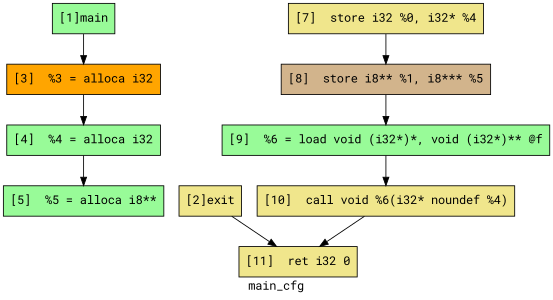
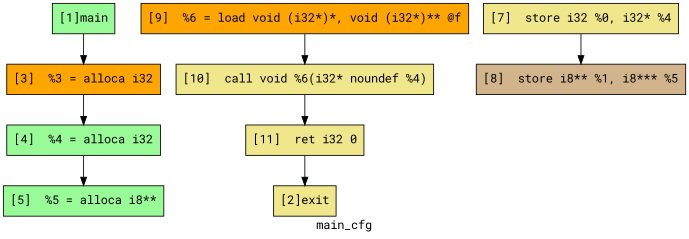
edge "[8]  store i8** %1, i8*** %5" -> "[9]  %6 = load void (i32*)*, void (i32*)** @f": removed
node "[9]  %6 = load void (i32*)*, void (i32*)** @f": fillcolor palegreen -> orange
edge "[2]exit" -> "[11]  ret i32 0": reversed
